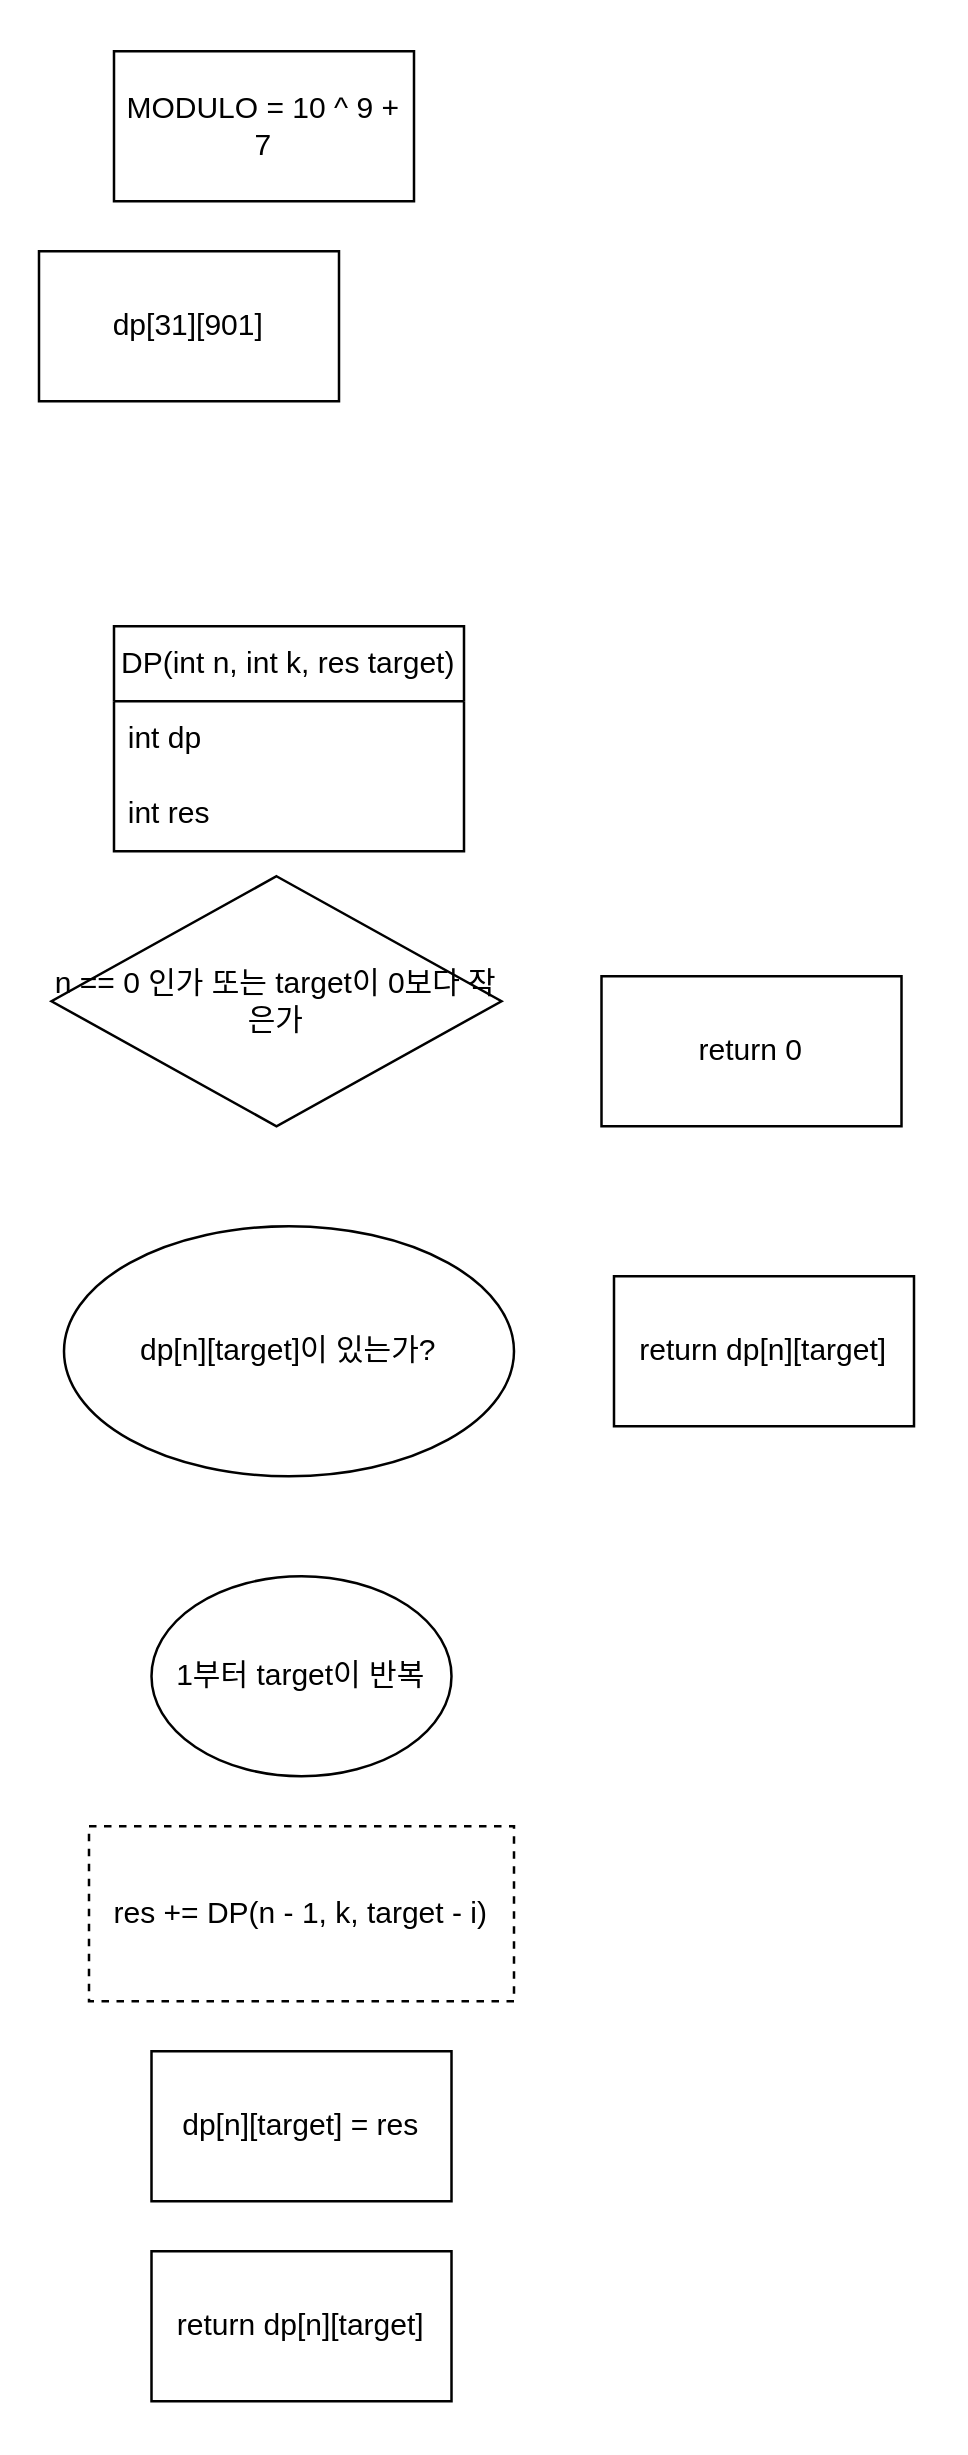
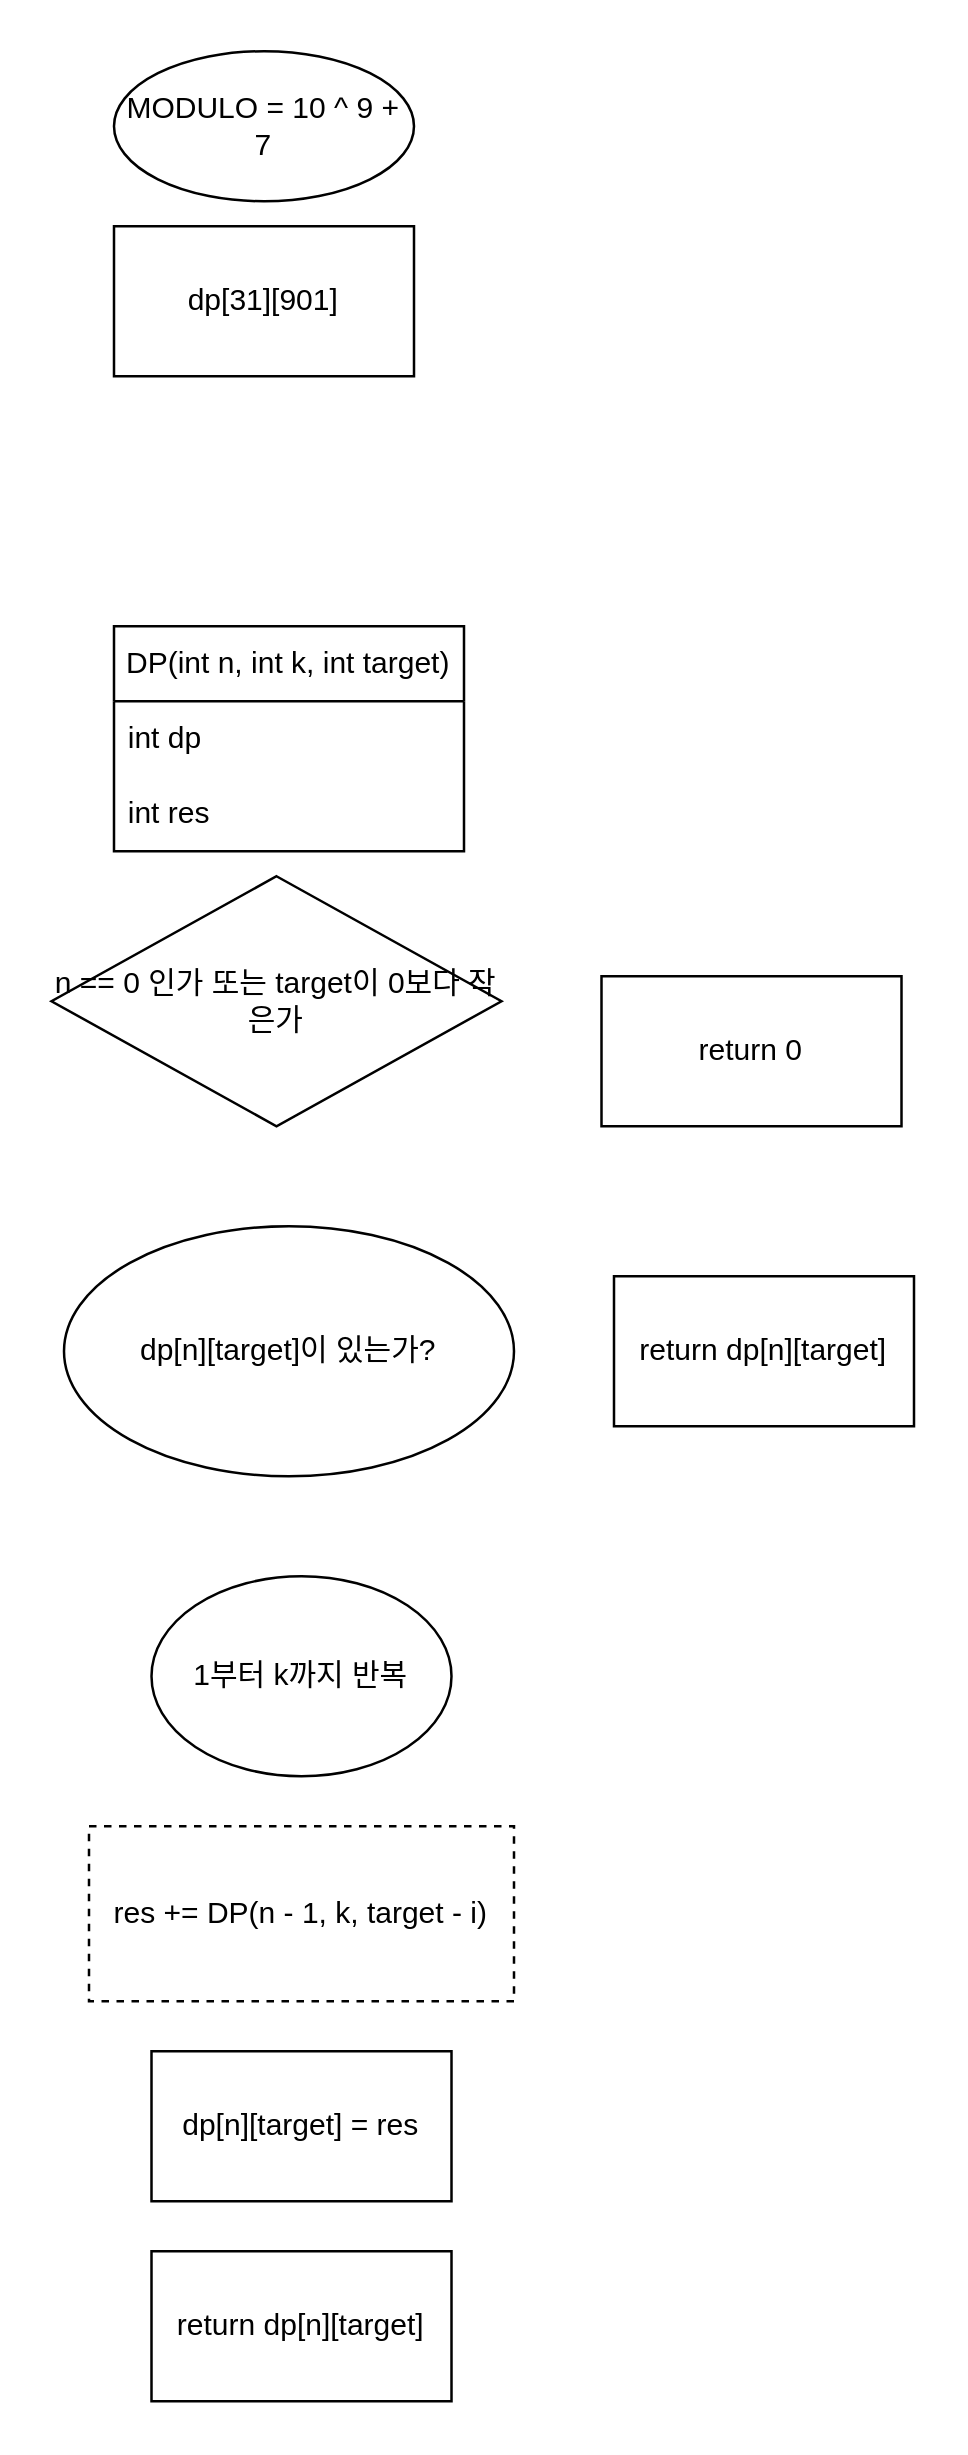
node "MODULO = 10 ^ 9 + 7": shape rectangle -> ellipse
node "dp[31][901]": moved (189, 326) -> (264, 301)
node "DP(int n, int k, res target)": label "DP(int n, int k, res target)" -> "DP(int n, int k, int target)"
node "1부터 target이 반복": label "1부터 target이 반복" -> "1부터 k까지 반복"
